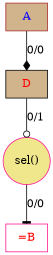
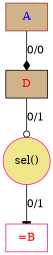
edge "sel()" -> "=B": label "0/0" -> "0/1"
